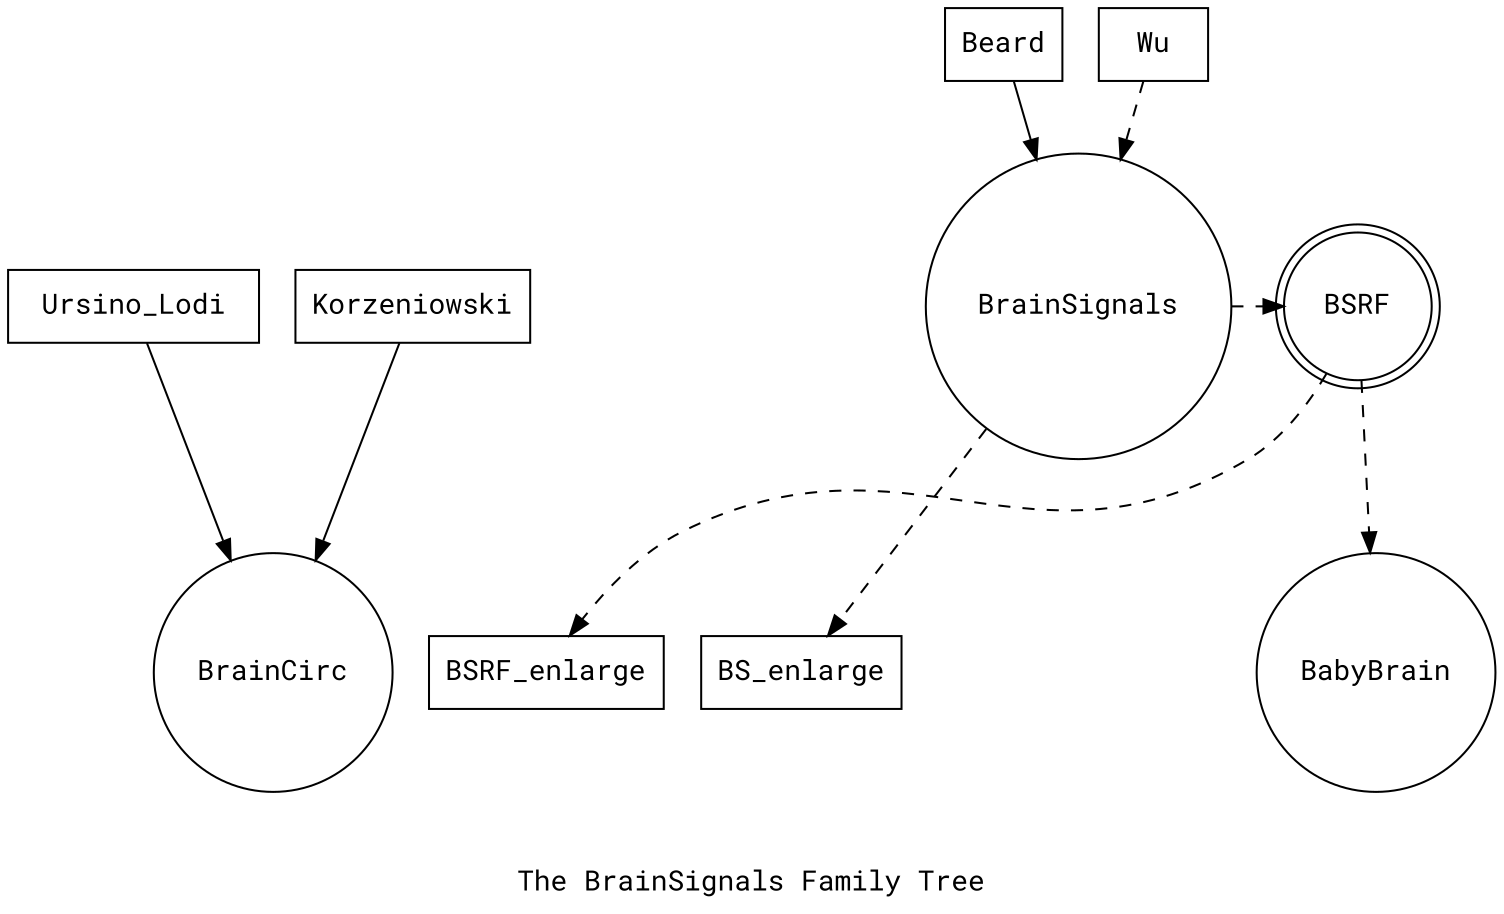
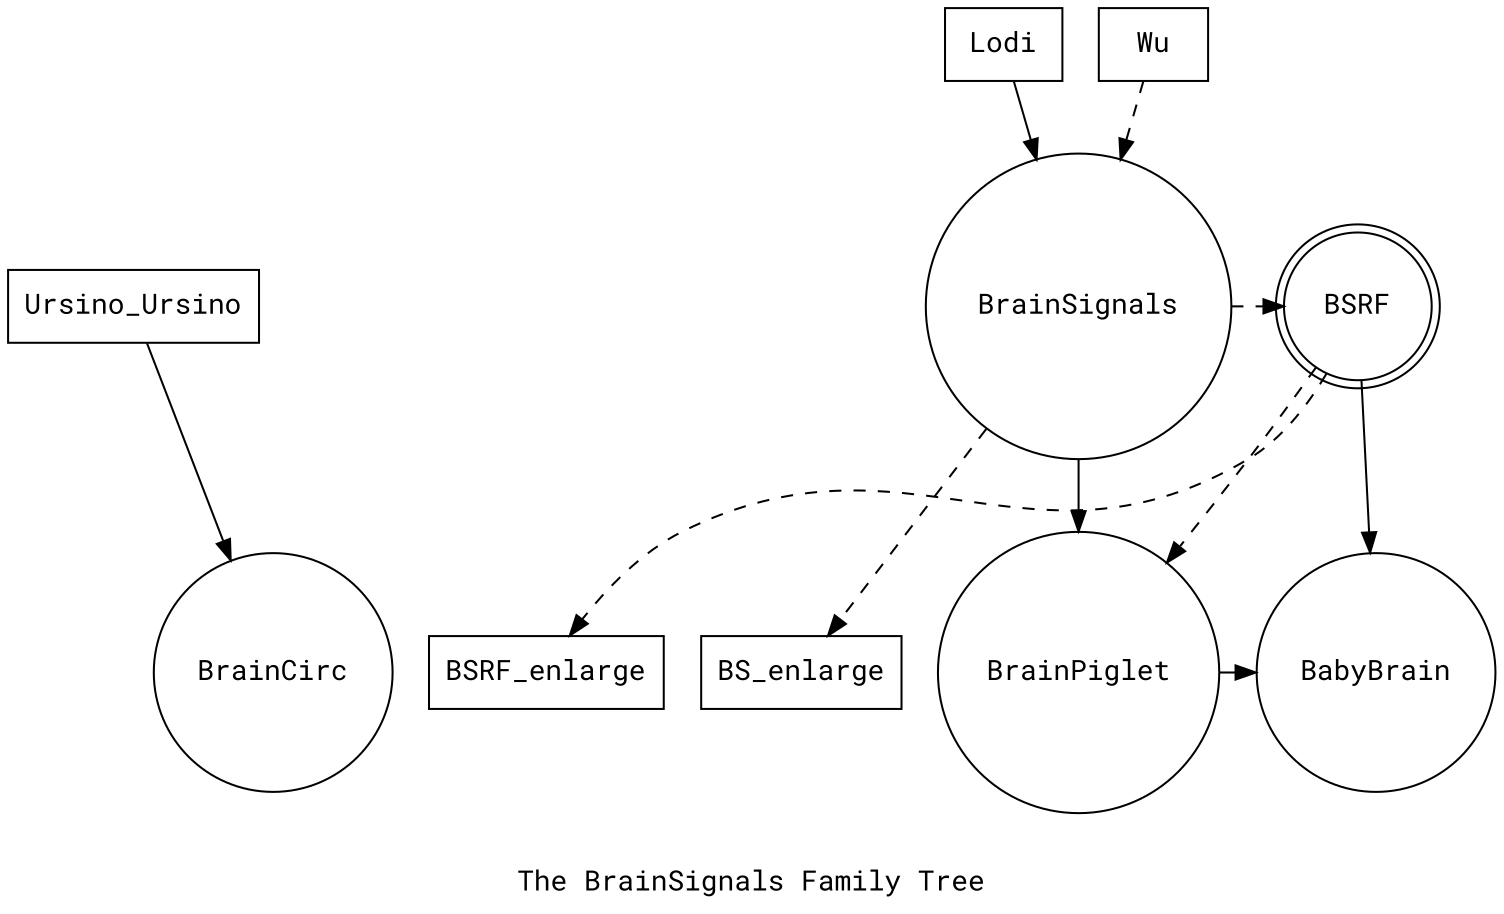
node "Beard": label "Beard" -> "Lodi"
node "Ursino_Lodi": label "Ursino_Lodi" -> "Ursino_Ursino"
node "Korzeniowski": removed
edge "BSRF" -> "BabyBrain": style dashed -> solid
node "BrainPiglet": added
